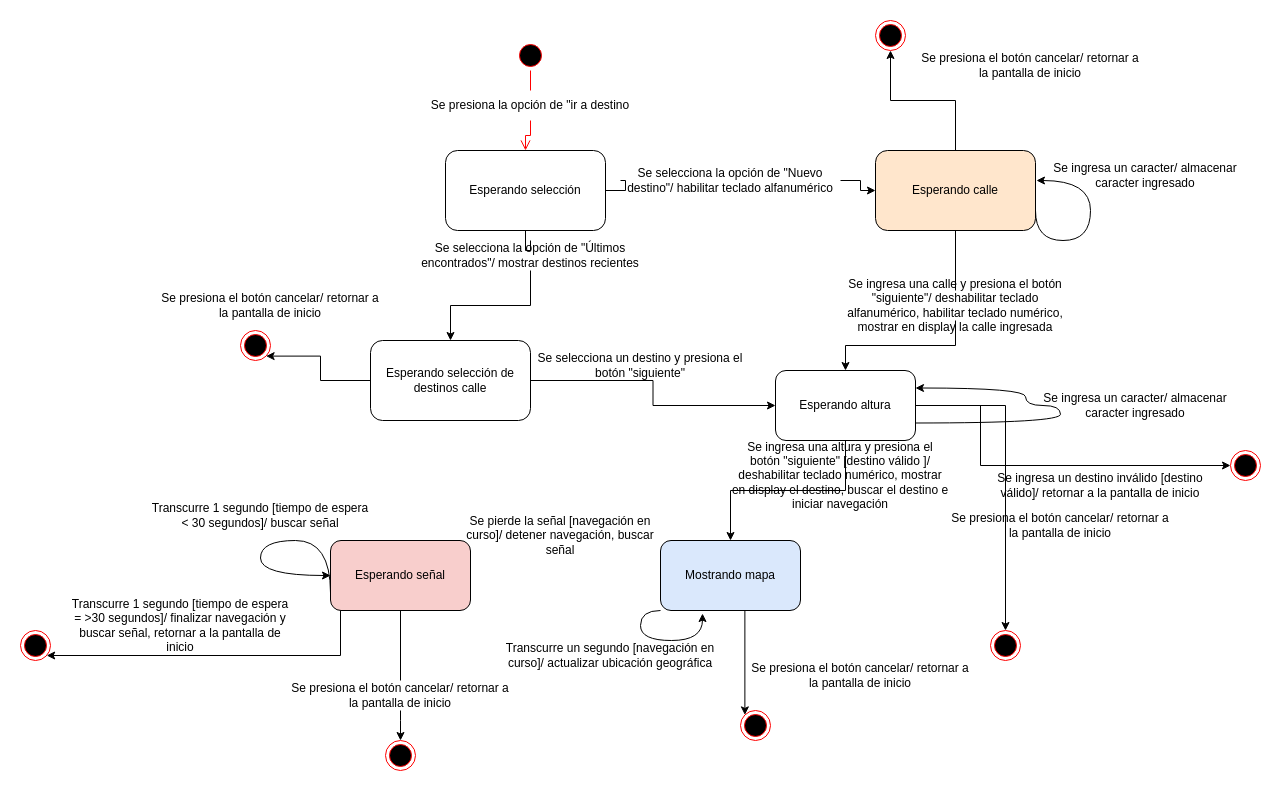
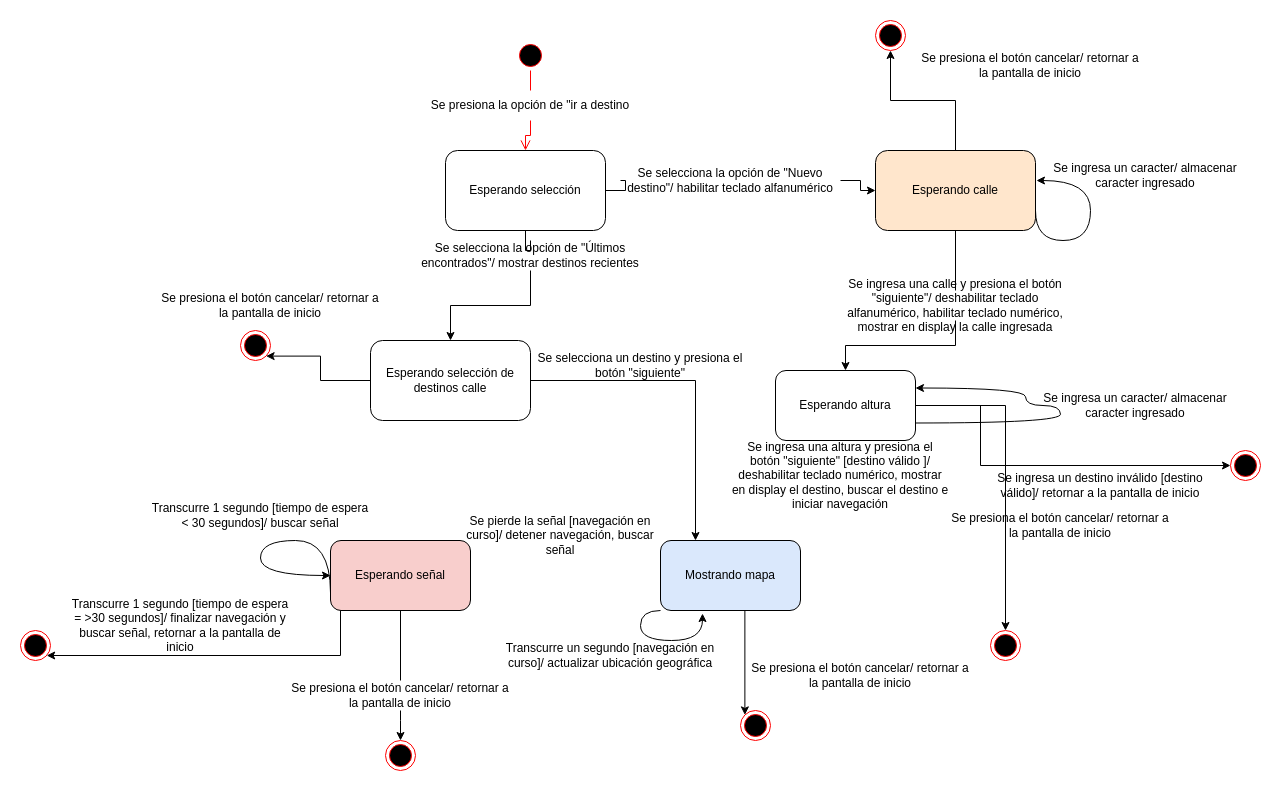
edge "Esperando selección de destinos calle" -> "Esperando altura": now "Esperando selección de destinos calle" -> "Mostrando mapa"
edge "Esperando altura" -> "Mostrando mapa": removed
